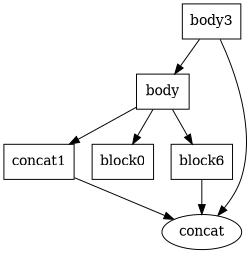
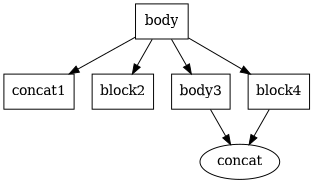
edge "body3" -> "body": reversed
node "block0": label "block0" -> "block2"
node "block6": label "block6" -> "block4"
edge "concat1" -> "concat": removed
